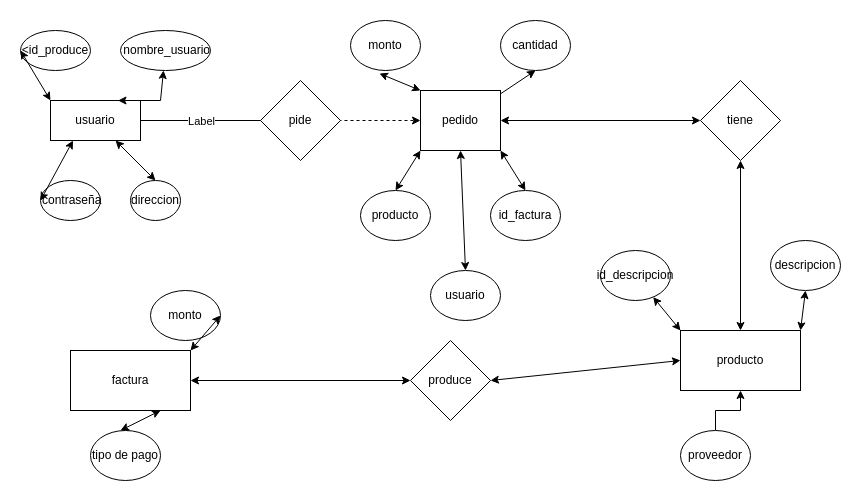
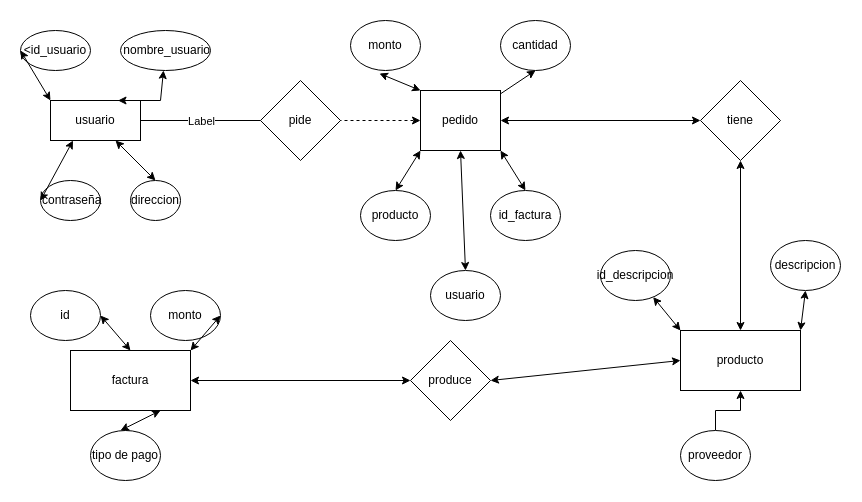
node "<id_produce": label "<id_produce" -> "<id_usuario"
node "id": added
edge "id" -- "factura": added
